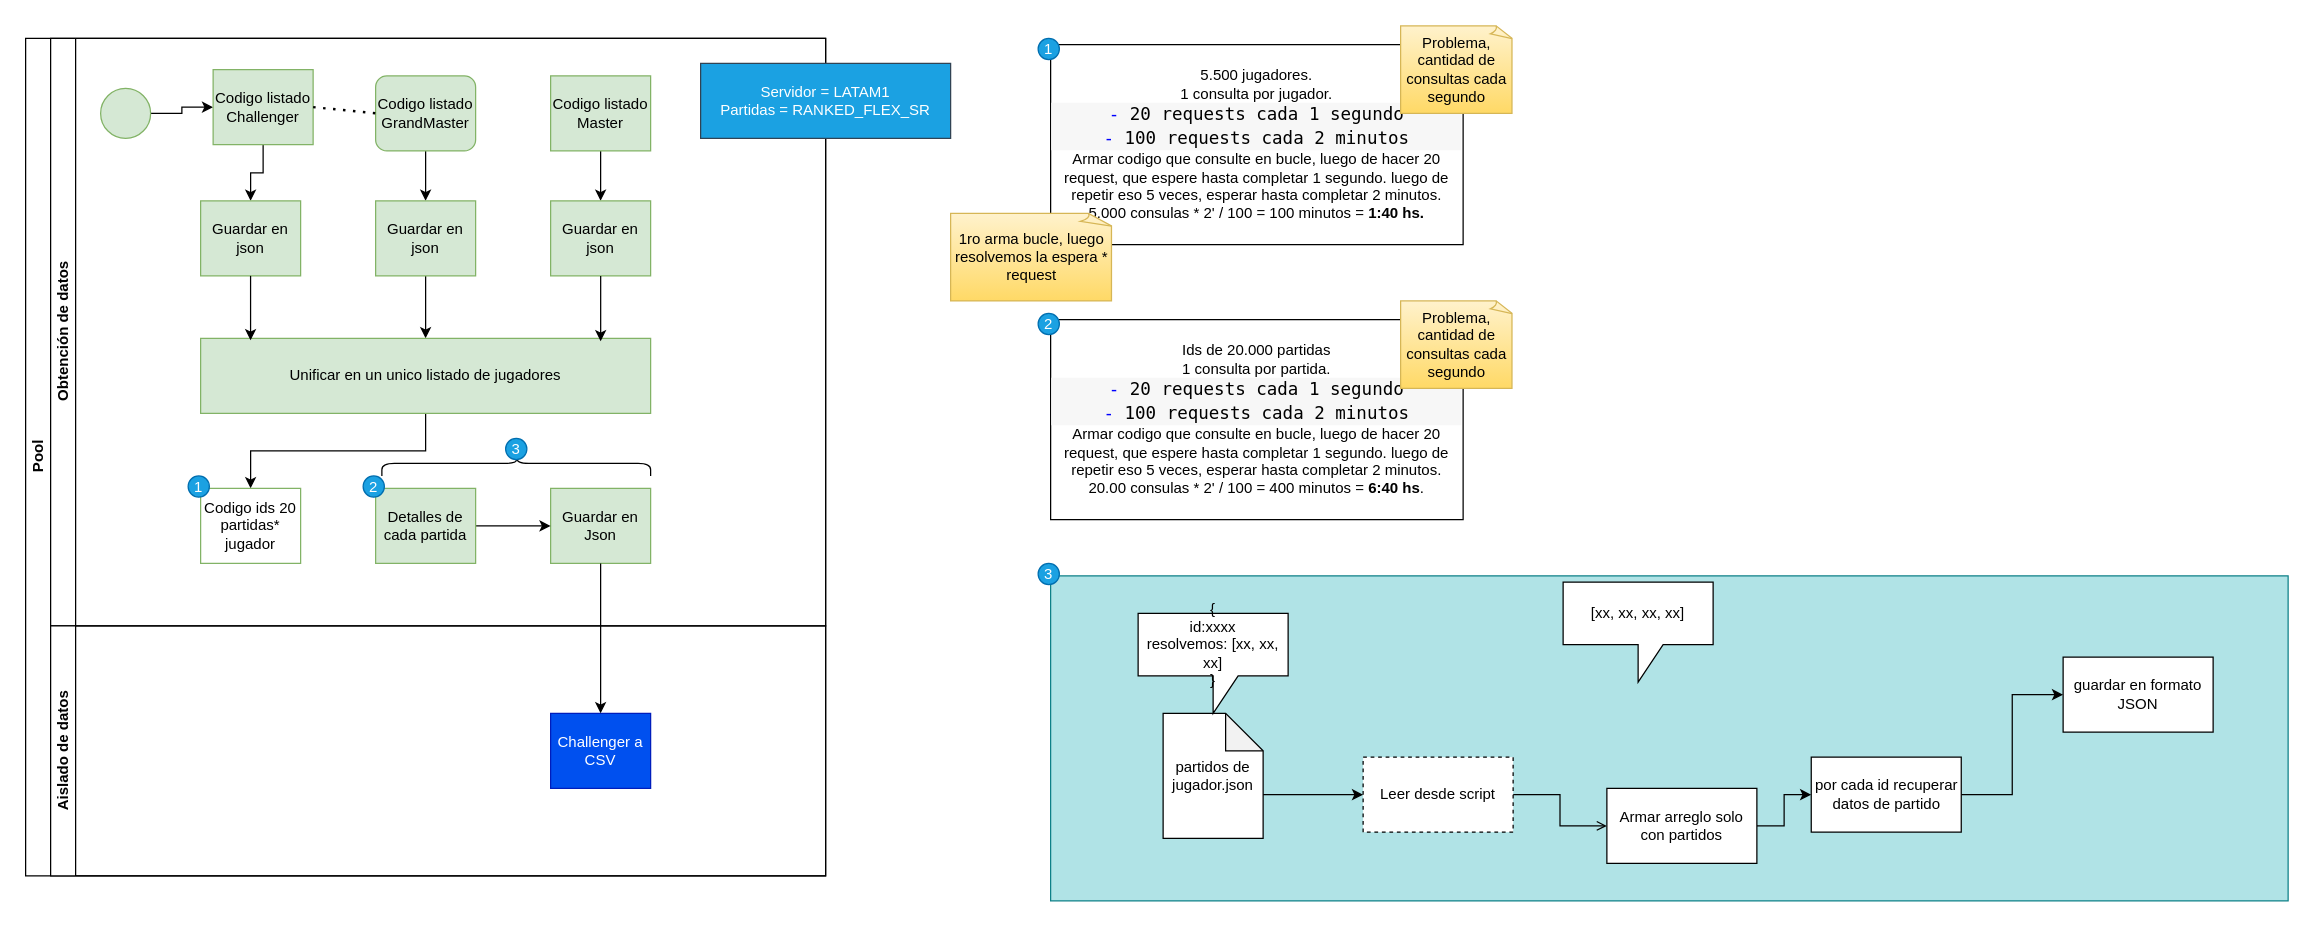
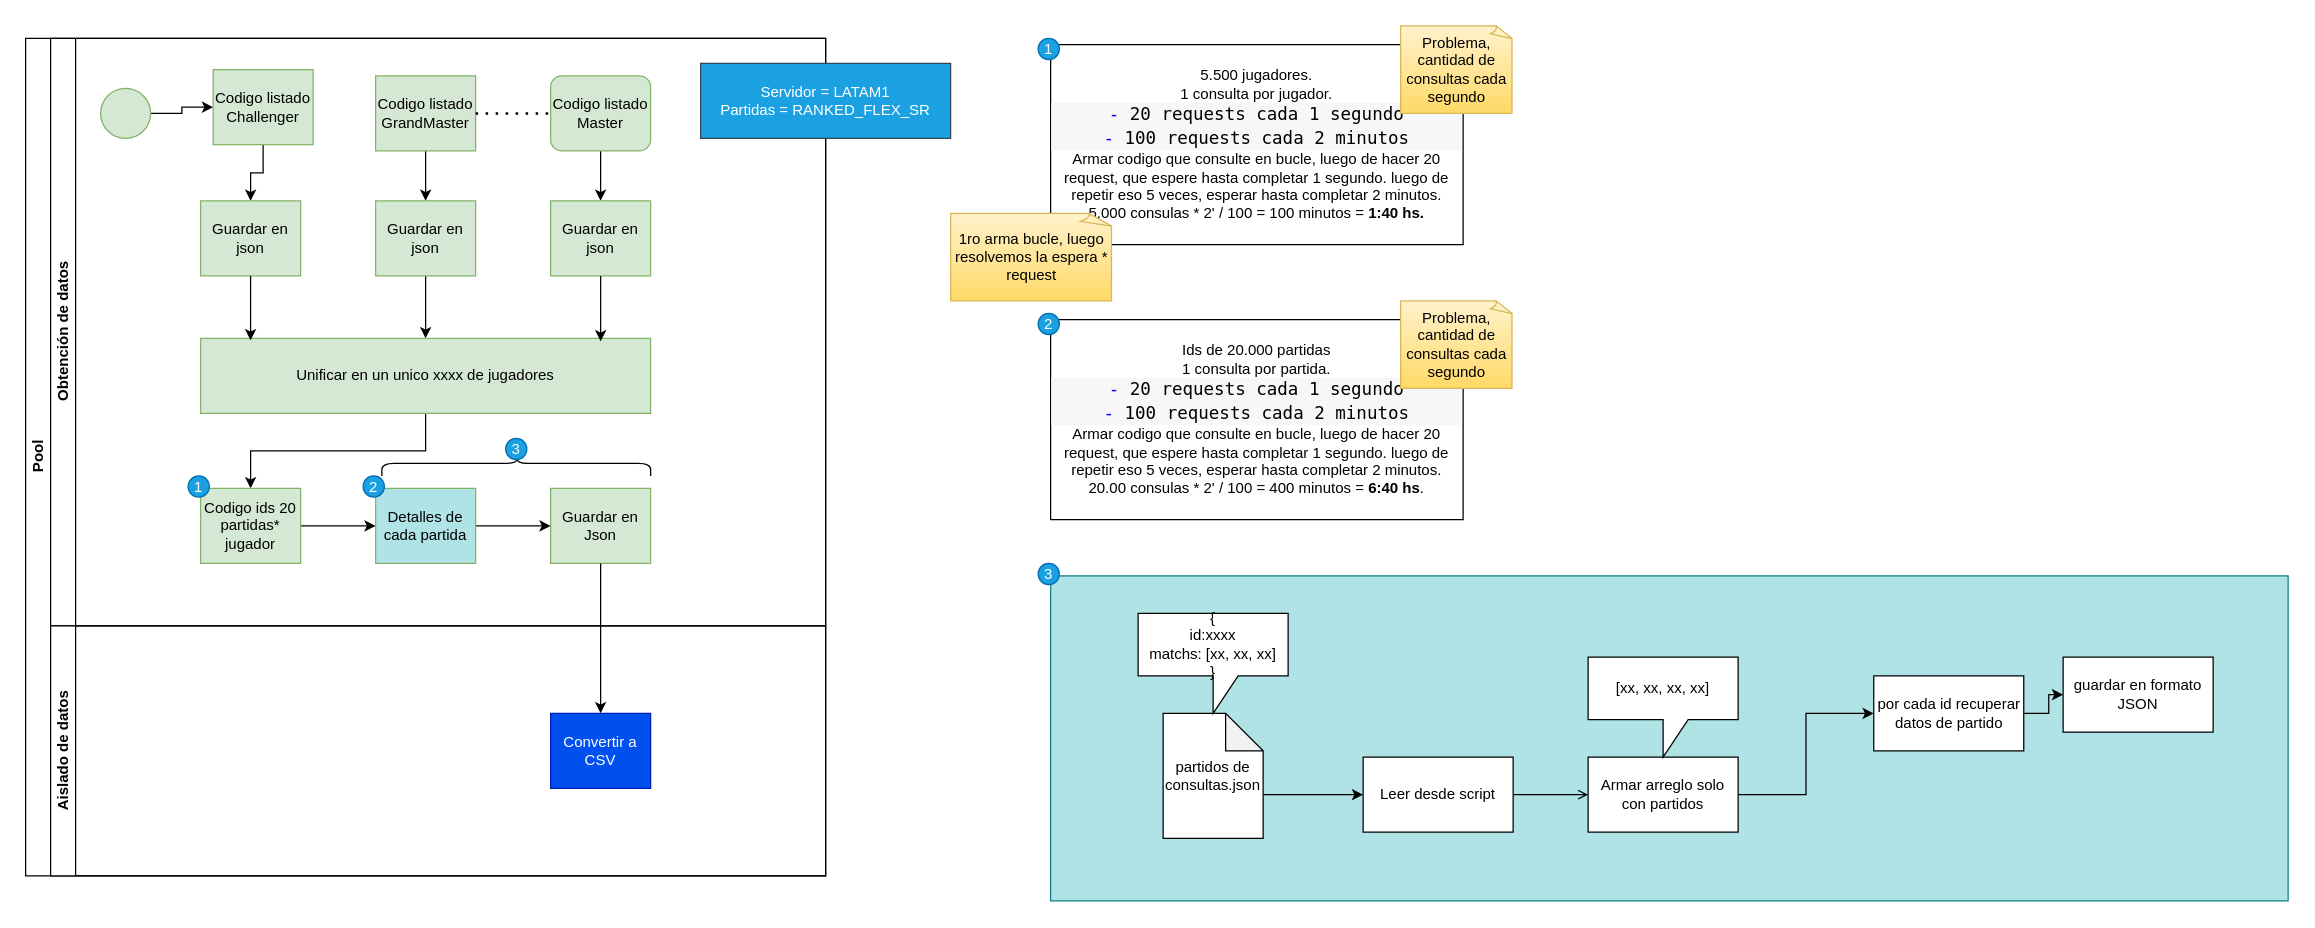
edge "Codigo listado Challenger" -- "Codigo listado GrandMaster": removed
node "Codigo listado GrandMaster": shape rounded rectangle -> rectangle
edge "Codigo listado GrandMaster" -- "Codigo listado Master": added
node "Codigo listado Master": shape rectangle -> rounded rectangle
node "Unificar en un unico listado de jugadores": label "Unificar en un unico listado de jugadores" -> "Unificar en un unico xxxx de jugadores"
node "Codigo ids 20 partidas* jugador": fillcolor #ffffff -> #d5e8d4
edge "Codigo ids 20 partidas* jugador" -> "Detalles de cada partida": added
node "Detalles de cada partida": fillcolor #d5e8d4 -> #b0e3e6
node "[xx, xx, xx, xx]": moved (1638, 632) -> (1663, 707)
node "{ id:xxxx resolvemos: [xx, xx, xx] }": label "{ id:xxxx resolvemos: [xx, xx, xx] }" -> "{ id:xxxx matchs: [xx, xx, xx] }"
node "Challenger a CSV": label "Challenger a CSV" -> "Convertir a CSV"
node "partidos de jugador.json": label "partidos de jugador.json" -> "partidos de consultas.json"
node "Leer desde script": style dashed -> solid
node "por cada id recuperar datos de partido": moved (1886, 794) -> (1949, 713)
node "Armar arreglo solo con partidos": moved (1682, 826) -> (1663, 794)
